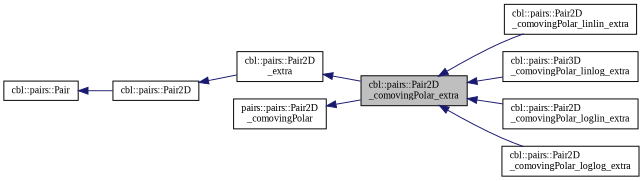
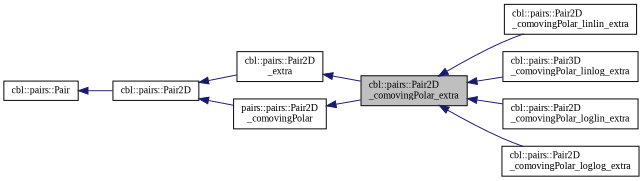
edge "pairs::pairs::Pair2D _comovingPolar" -> "cbl::pairs::Pair2D": added
